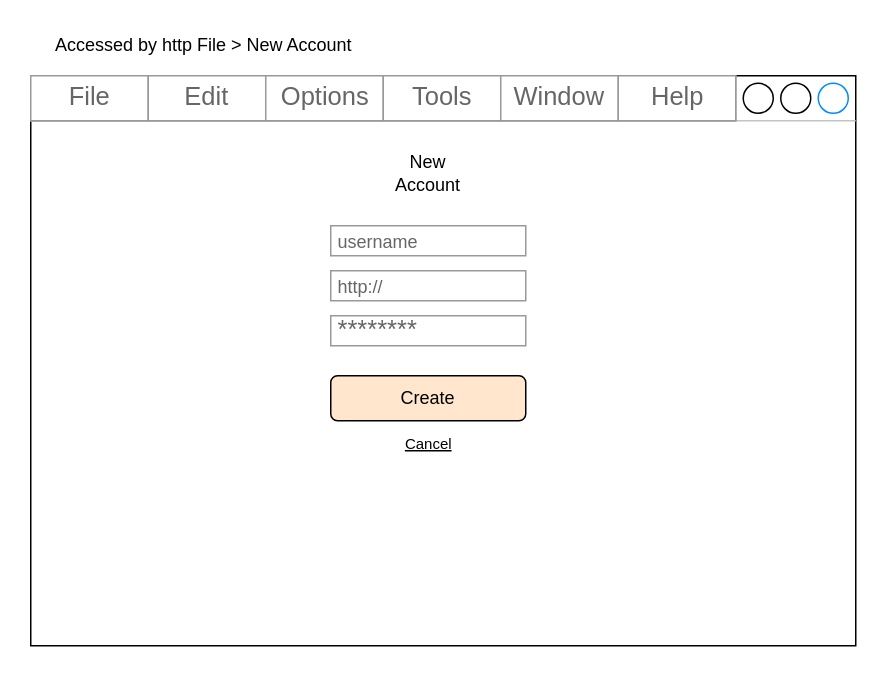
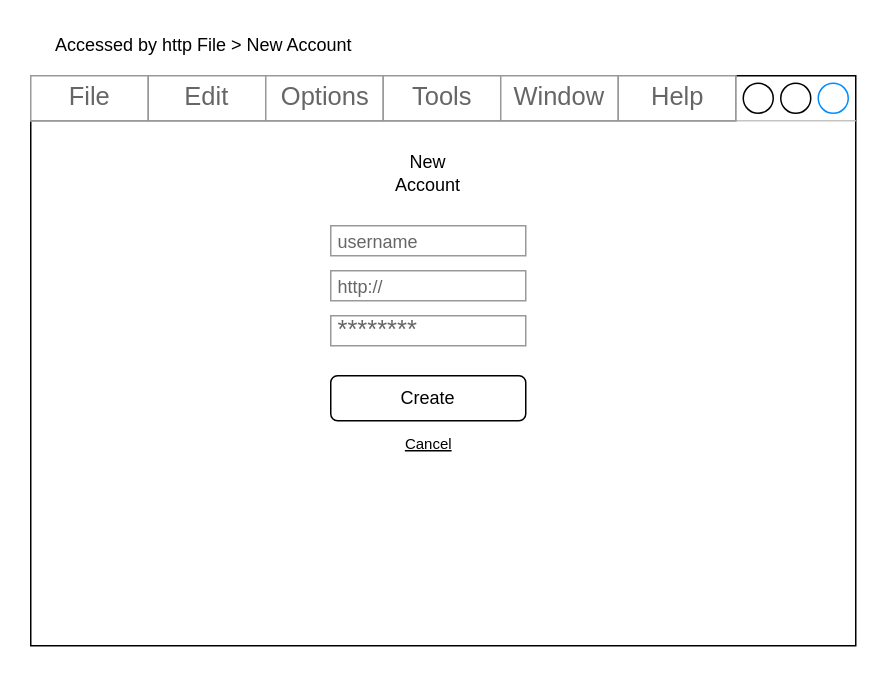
node "Create": fillcolor #ffe6cc -> #ffffff
